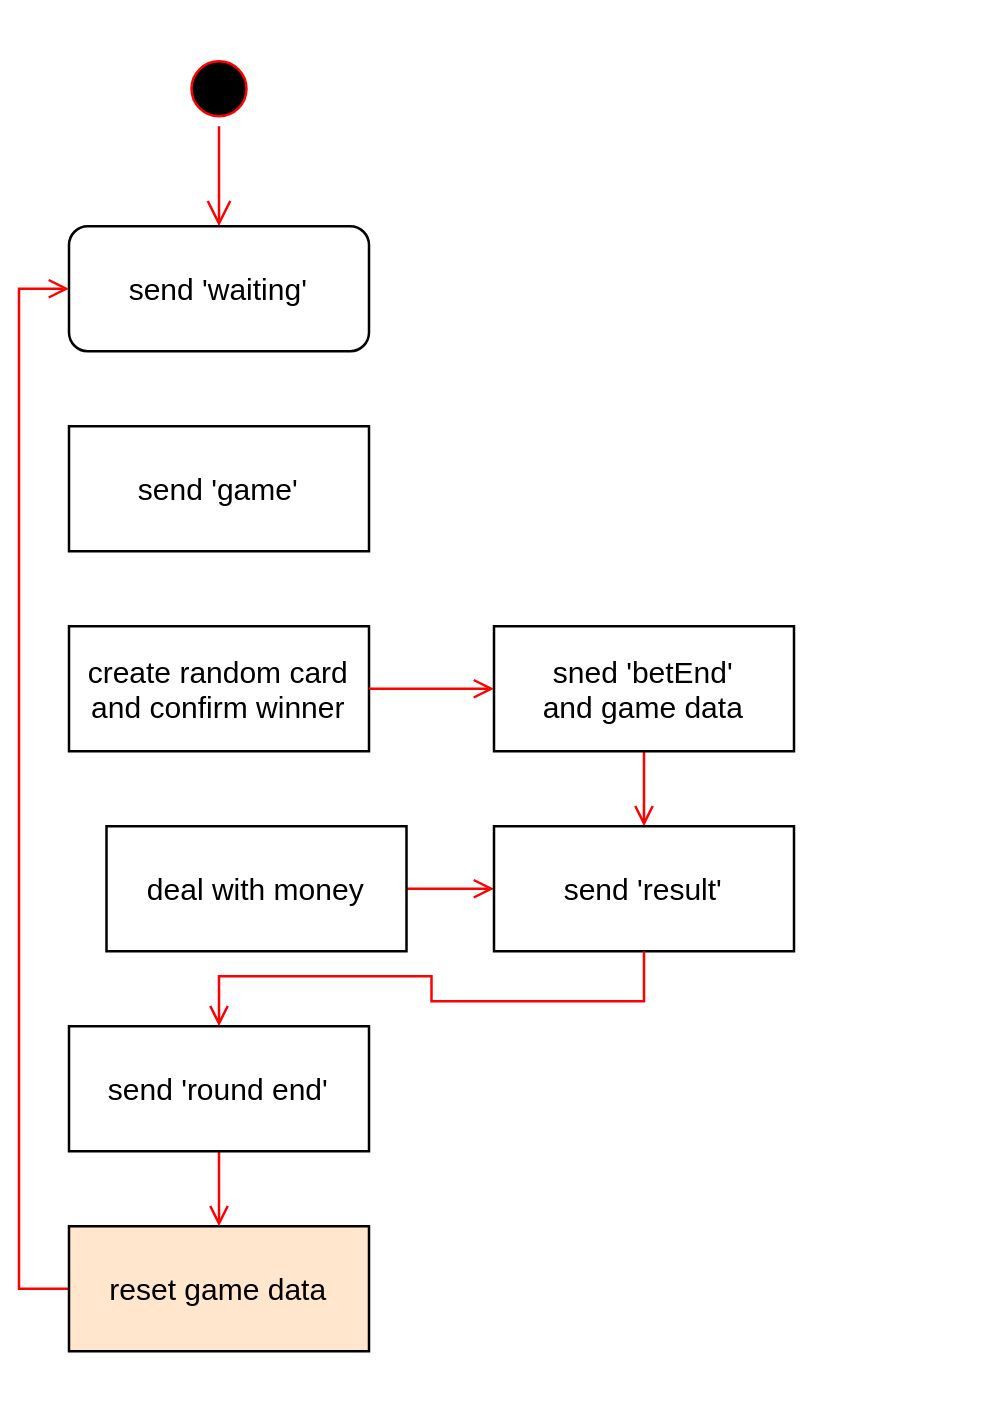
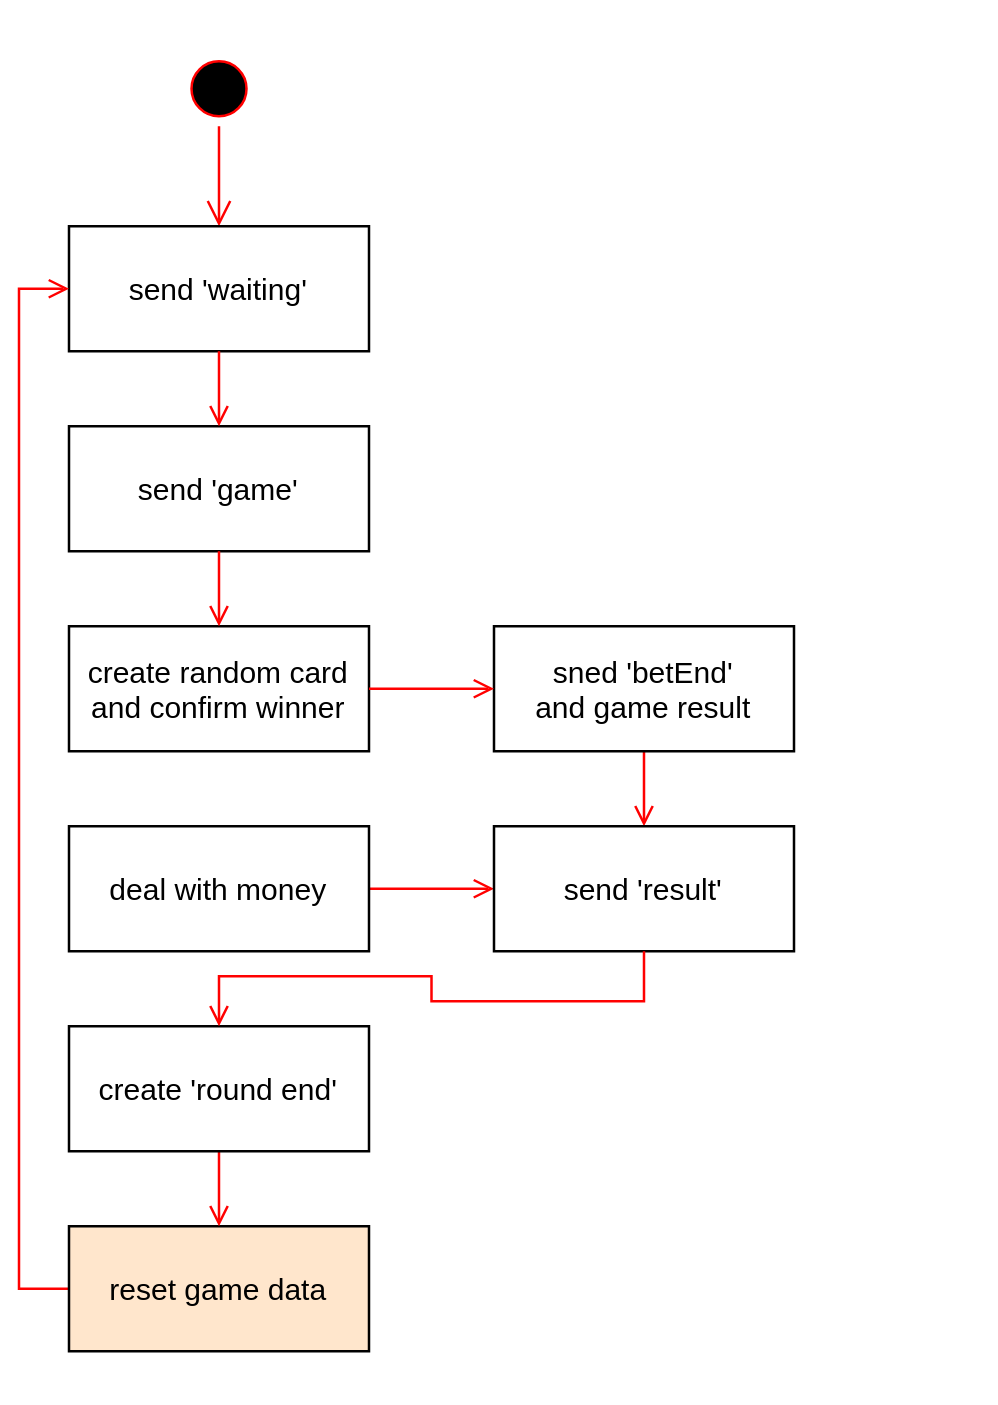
node "send 'waiting'": shape rounded rectangle -> rectangle
edge "send 'waiting'" -> "send 'game'": added
edge "send 'game'" -> "create random card and confirm winner": added
node "sned 'betEnd' and game data": label "sned 'betEnd' and game data" -> "sned 'betEnd' and game result"
node "deal with money": moved (256, 889) -> (219, 889)
node "send 'round end'": label "send 'round end'" -> "create 'round end'"
